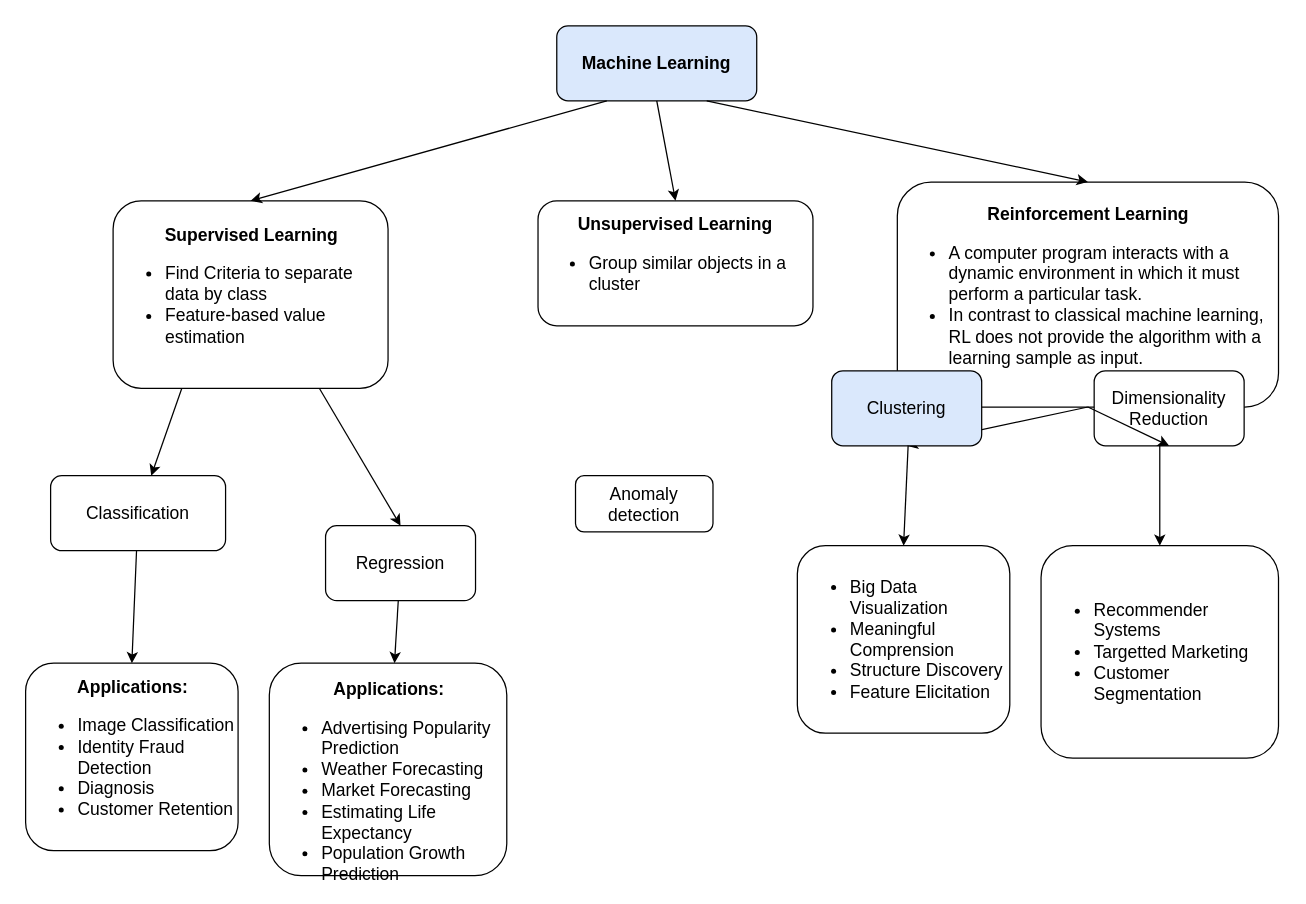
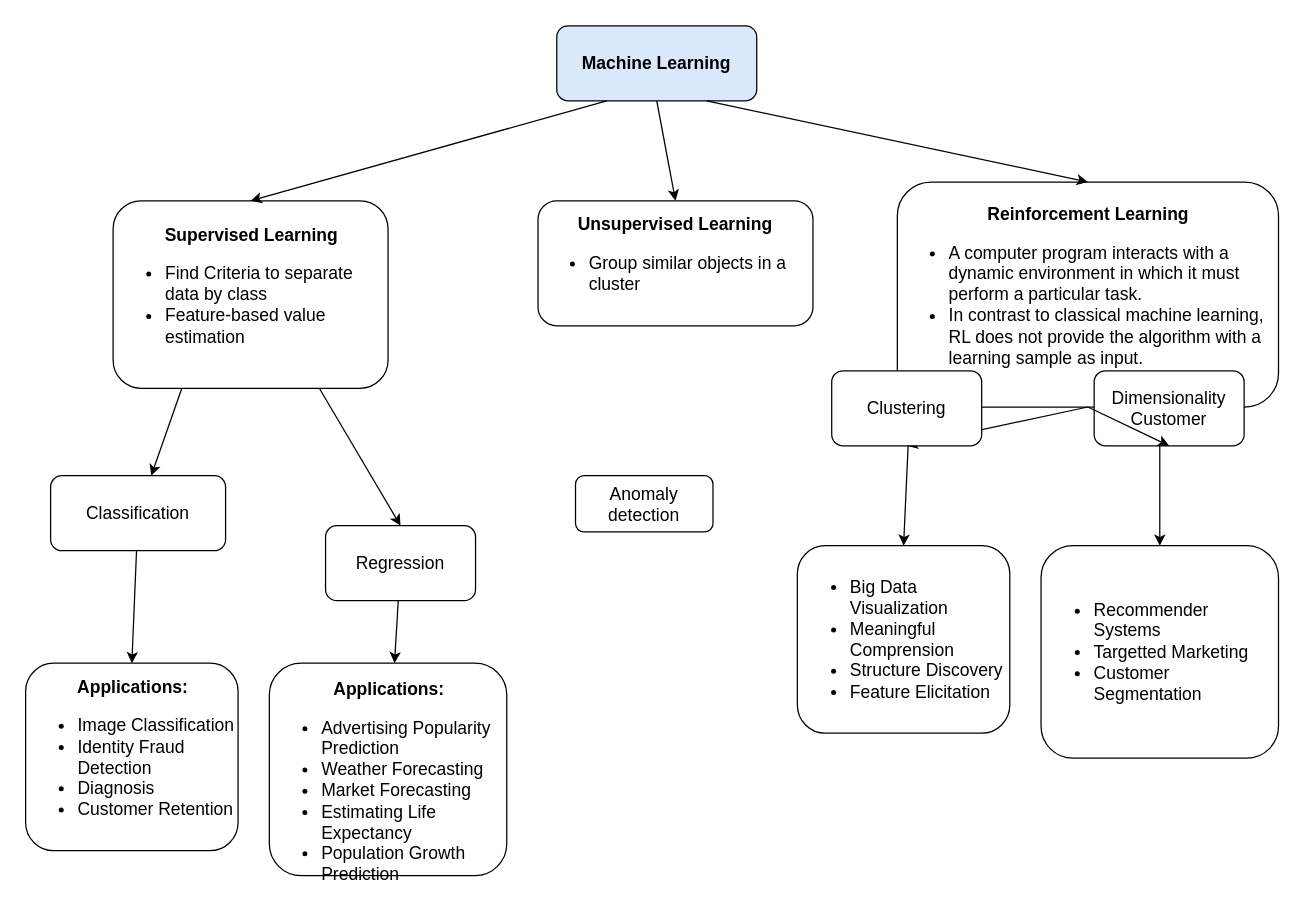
node "Clustering": fillcolor #dae8fc -> #ffffff
node "Dimensionality Reduction": label "Dimensionality Reduction" -> "Dimensionality Customer"
